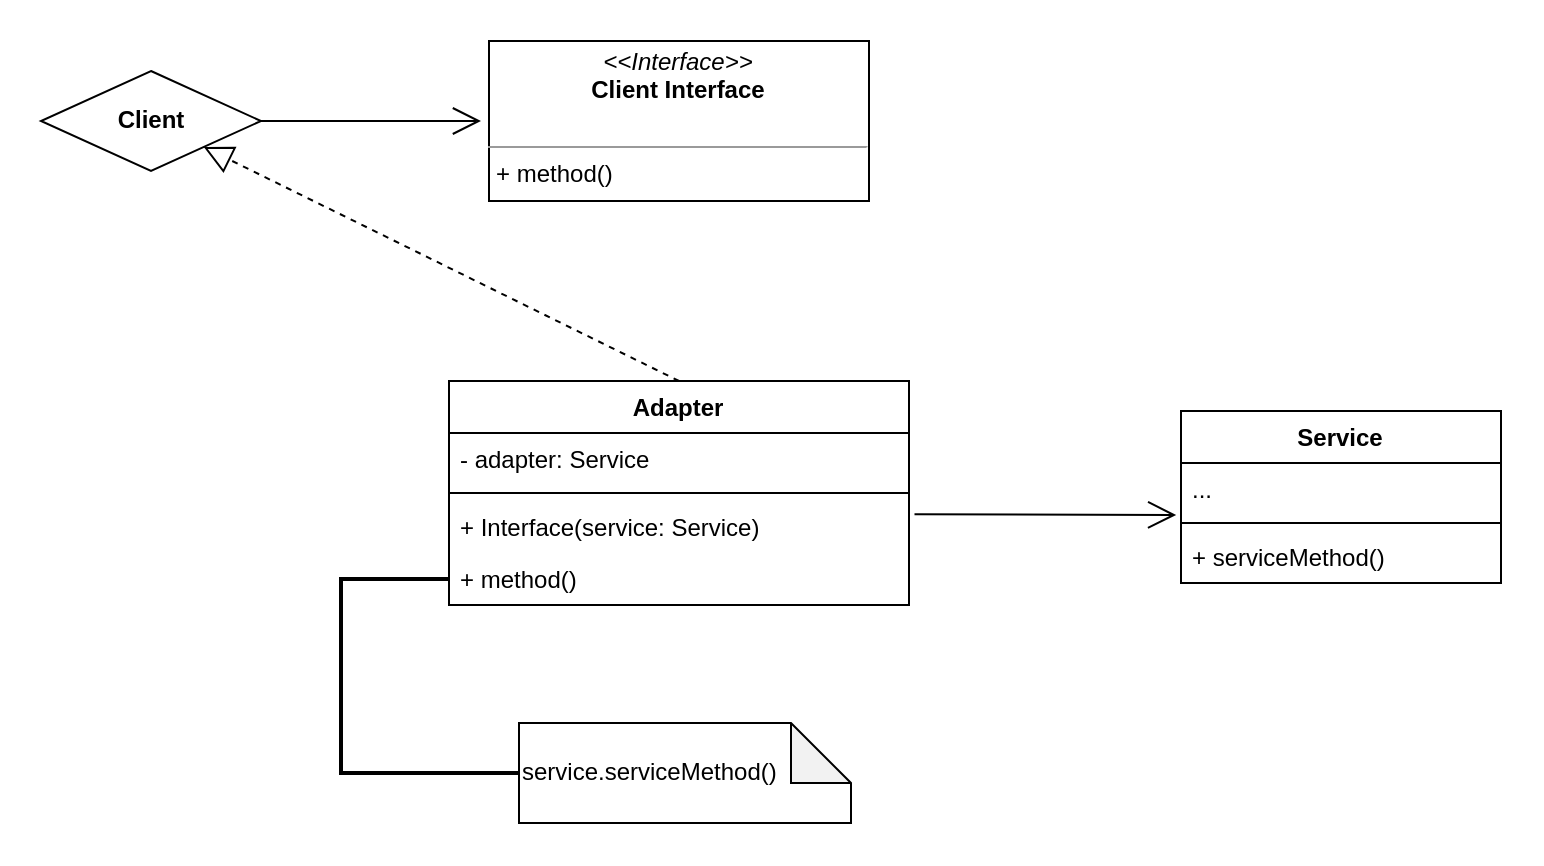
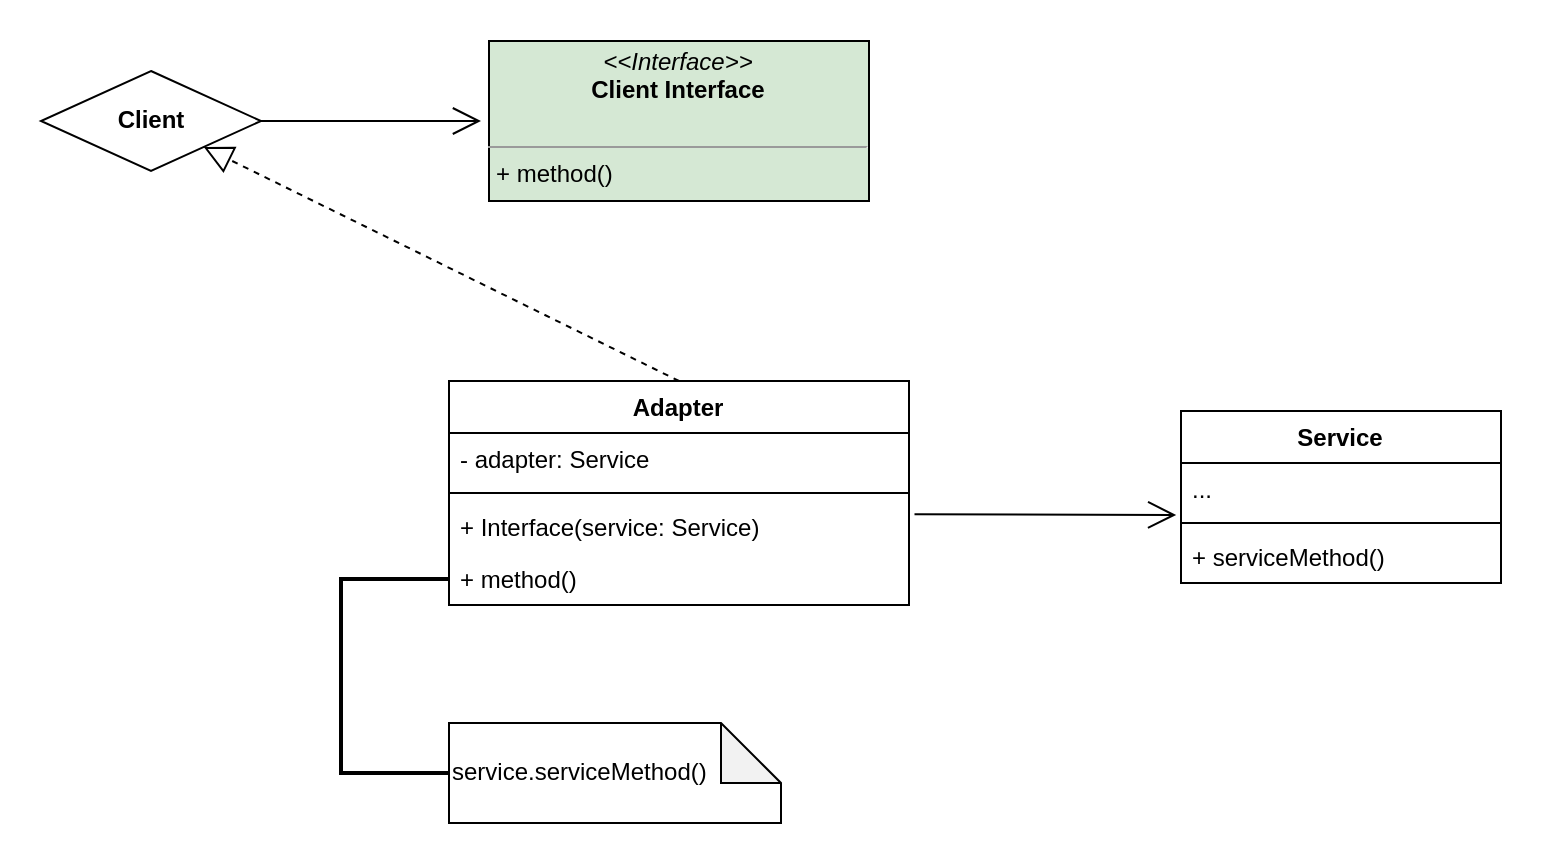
node "<<Interface>> Client Interface + method()": fillcolor #ffffff -> #d5e8d4
node "service.serviceMethod()": moved (685, 773) -> (615, 773)
